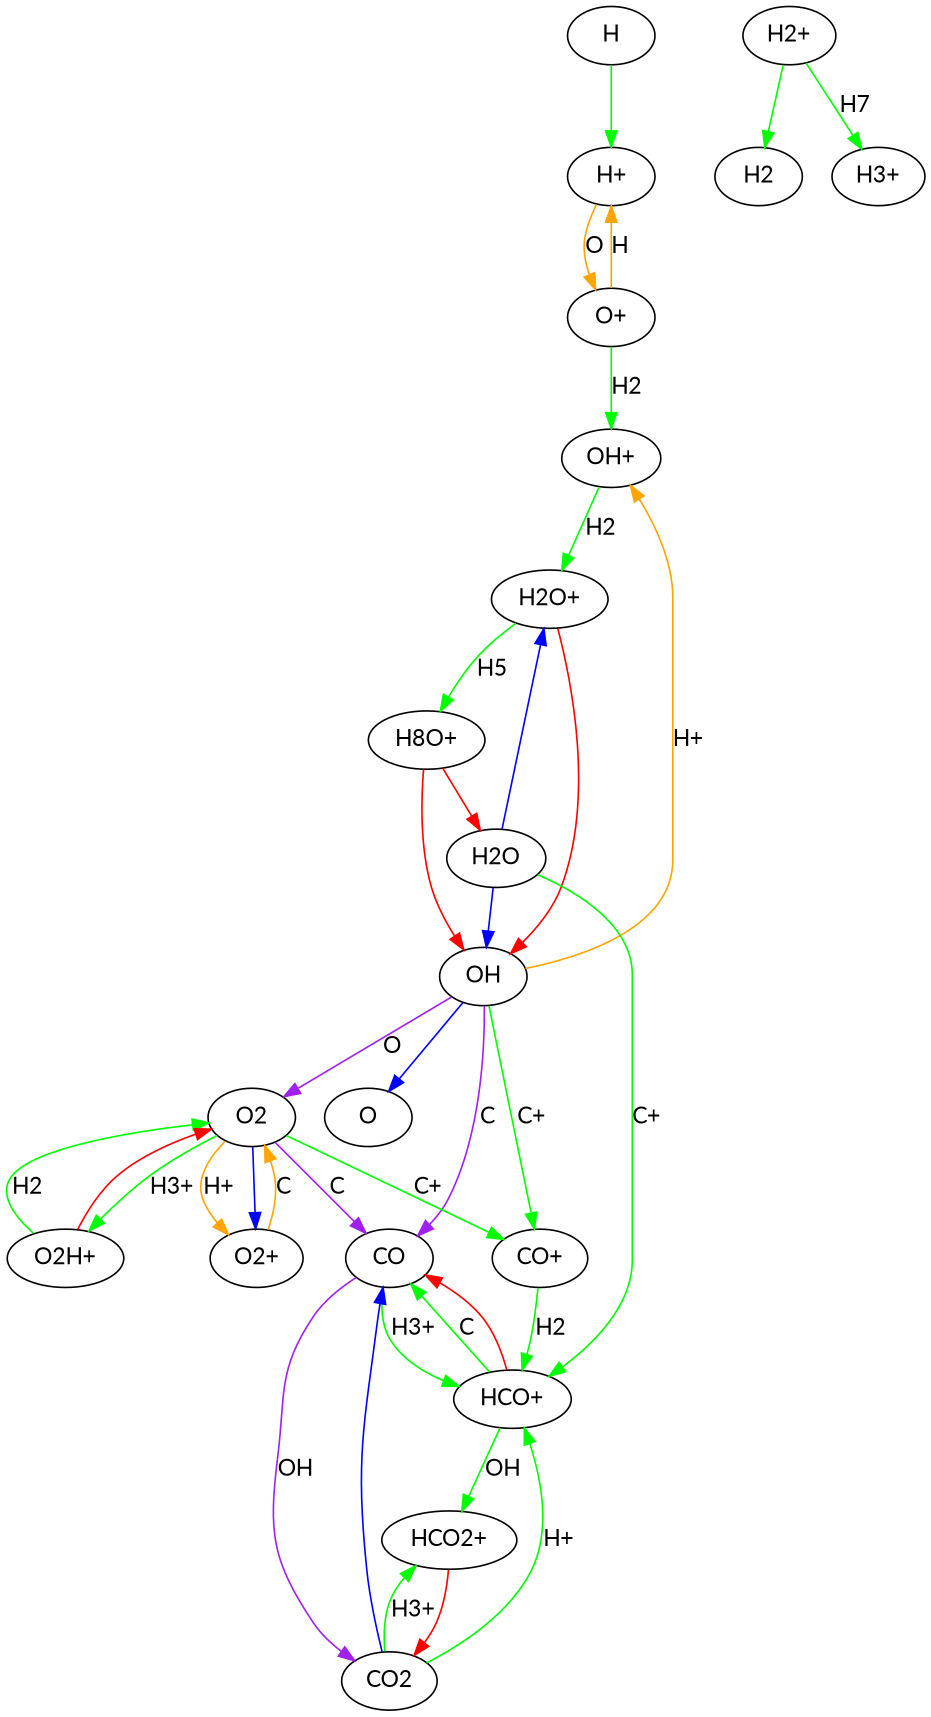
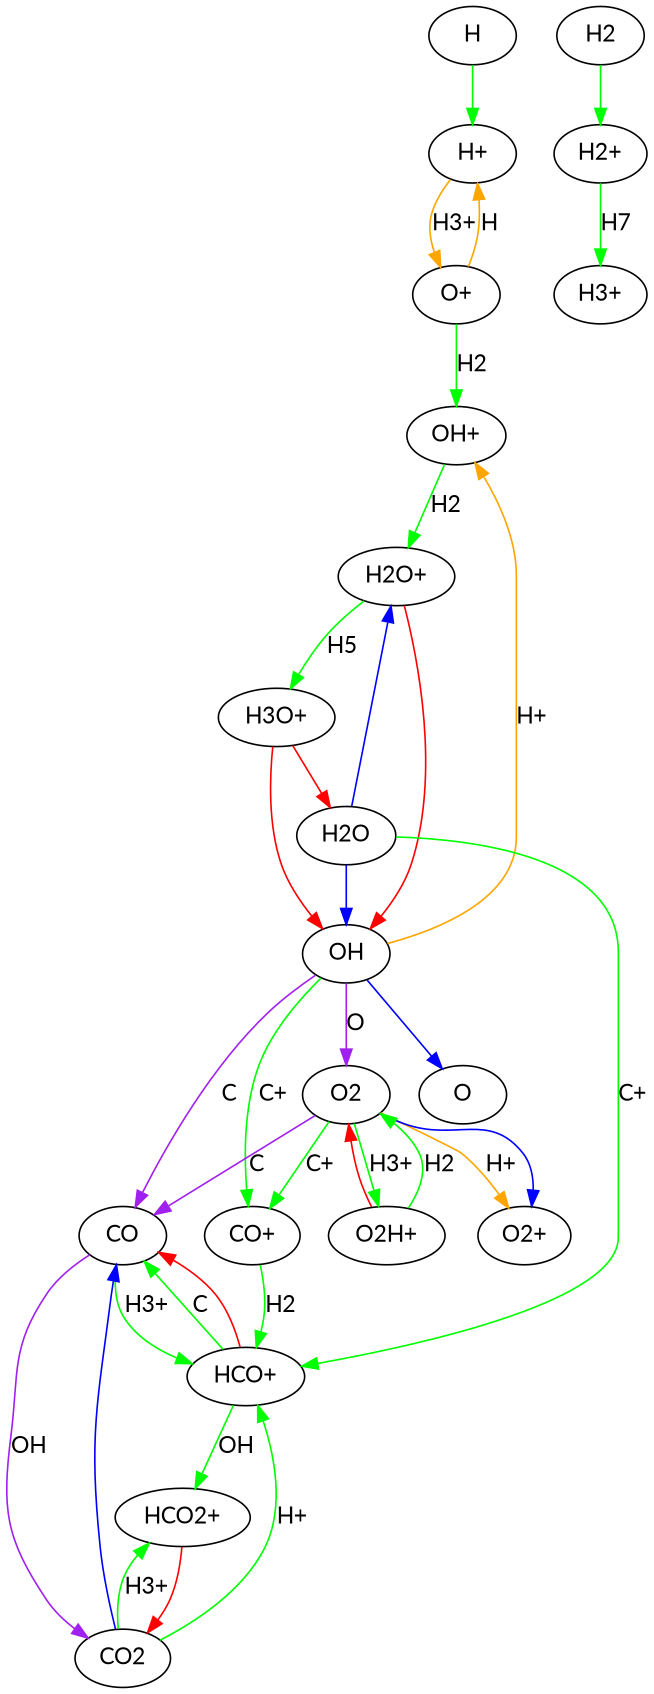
edge "H2+" -> "H2": reversed
edge "H+" -> "O+": label "O" -> "H3+"
node "H8O+": label "H8O+" -> "H3O+"
edge "O2+" -> "O2": removed, label "C"
